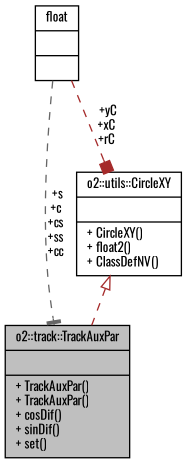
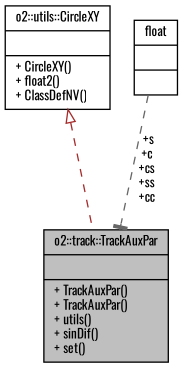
edge "float" -> "o2::utils::CircleXY": removed, label "+yC +xC +rC"
node "o2::track::TrackAuxPar": text "+ cosDif()" -> "+ utils()"
